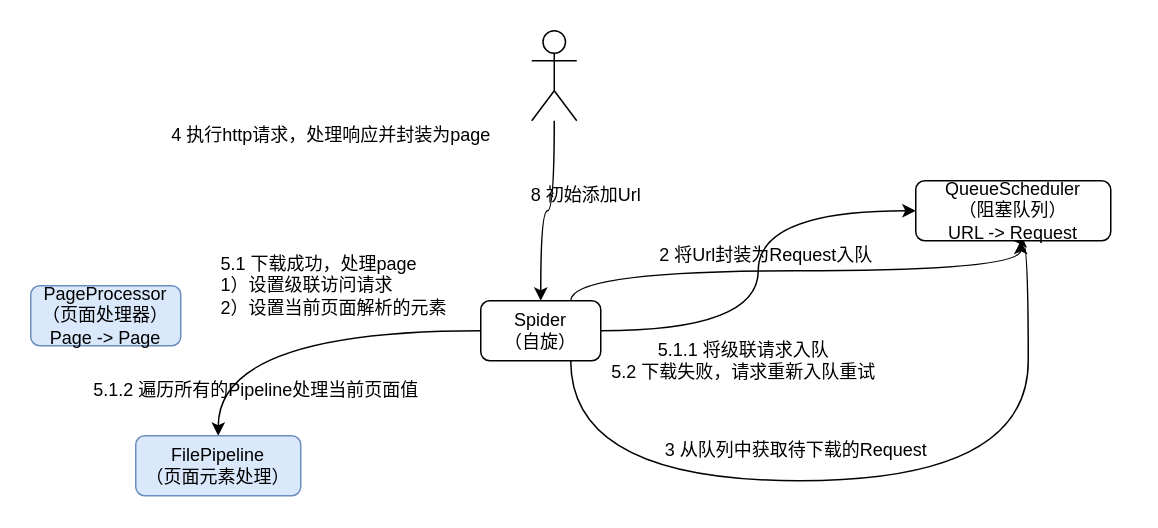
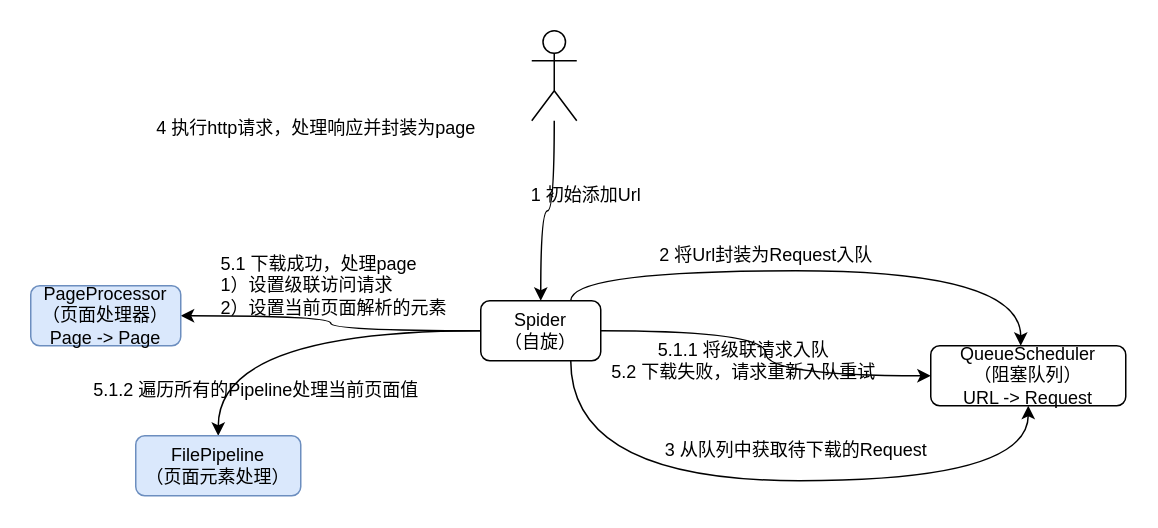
node "4 执行http请求，处理响应并封装为page": moved (331, 136) -> (316, 128)
node "8 初始添加Url": label "8 初始添加Url" -> "1 初始添加Url"
node "QueueScheduler （阻塞队列） URL -> Request": moved (1013, 211) -> (1028, 376)
edge "Spider （自旋）" -> "PageProcessor （页面处理器） Page -> Page": added
